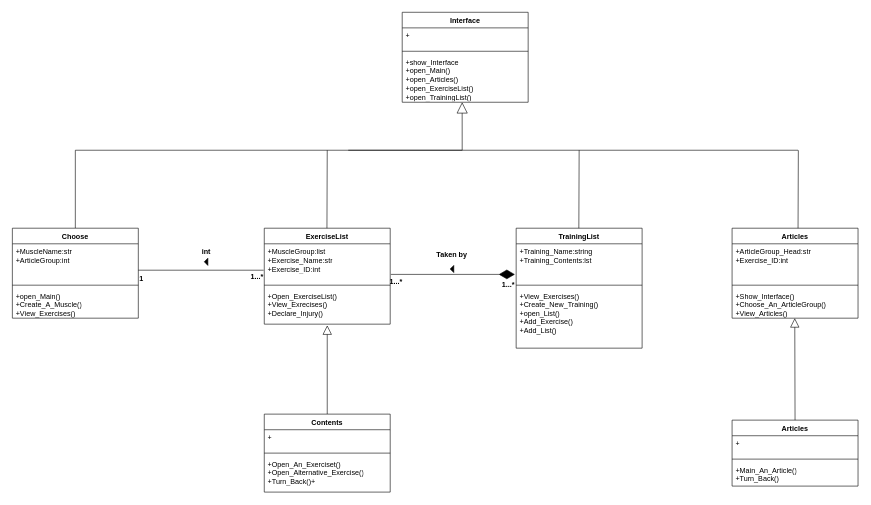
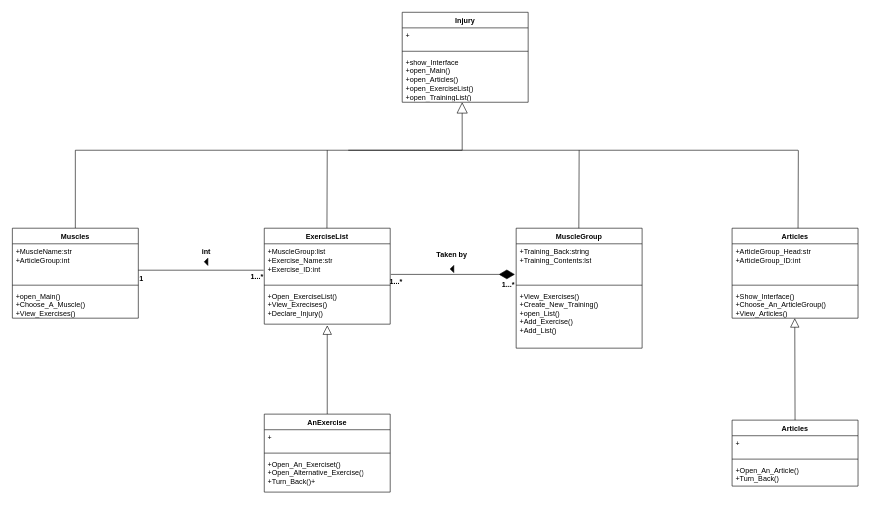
node "Interface": label "Interface" -> "Injury"
node "Choose": label "Choose" -> "Muscles"
node "TrainingList": label "TrainingList" -> "MuscleGroup"
node "+Training_Name:string +Training_Contents:lst": label "+Training_Name:string +Training_Contents:lst" -> "+Training_Back:string +Training_Contents:lst"
node "+ArticleGroup_Head:str +Exercise_ID:int": label "+ArticleGroup_Head:str +Exercise_ID:int" -> "+ArticleGroup_Head:str +ArticleGroup_ID:int"
node "+open_Main() +Create_A_Muscle() +View_Exercises()": label "+open_Main() +Create_A_Muscle() +View_Exercises()" -> "+open_Main() +Choose_A_Muscle() +View_Exercises()"
node "Contents": label "Contents" -> "AnExercise"
node "+Main_An_Article() +Turn_Back()": label "+Main_An_Article() +Turn_Back()" -> "+Open_An_Article() +Turn_Back()"
